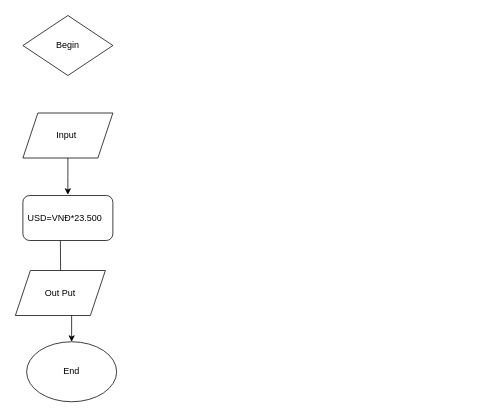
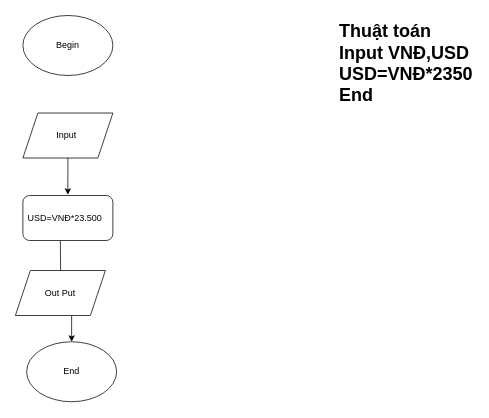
node "Begin": shape diamond -> ellipse
node "Thuật toán Input VNĐ,USD USD=VNĐ*23500 End": added
